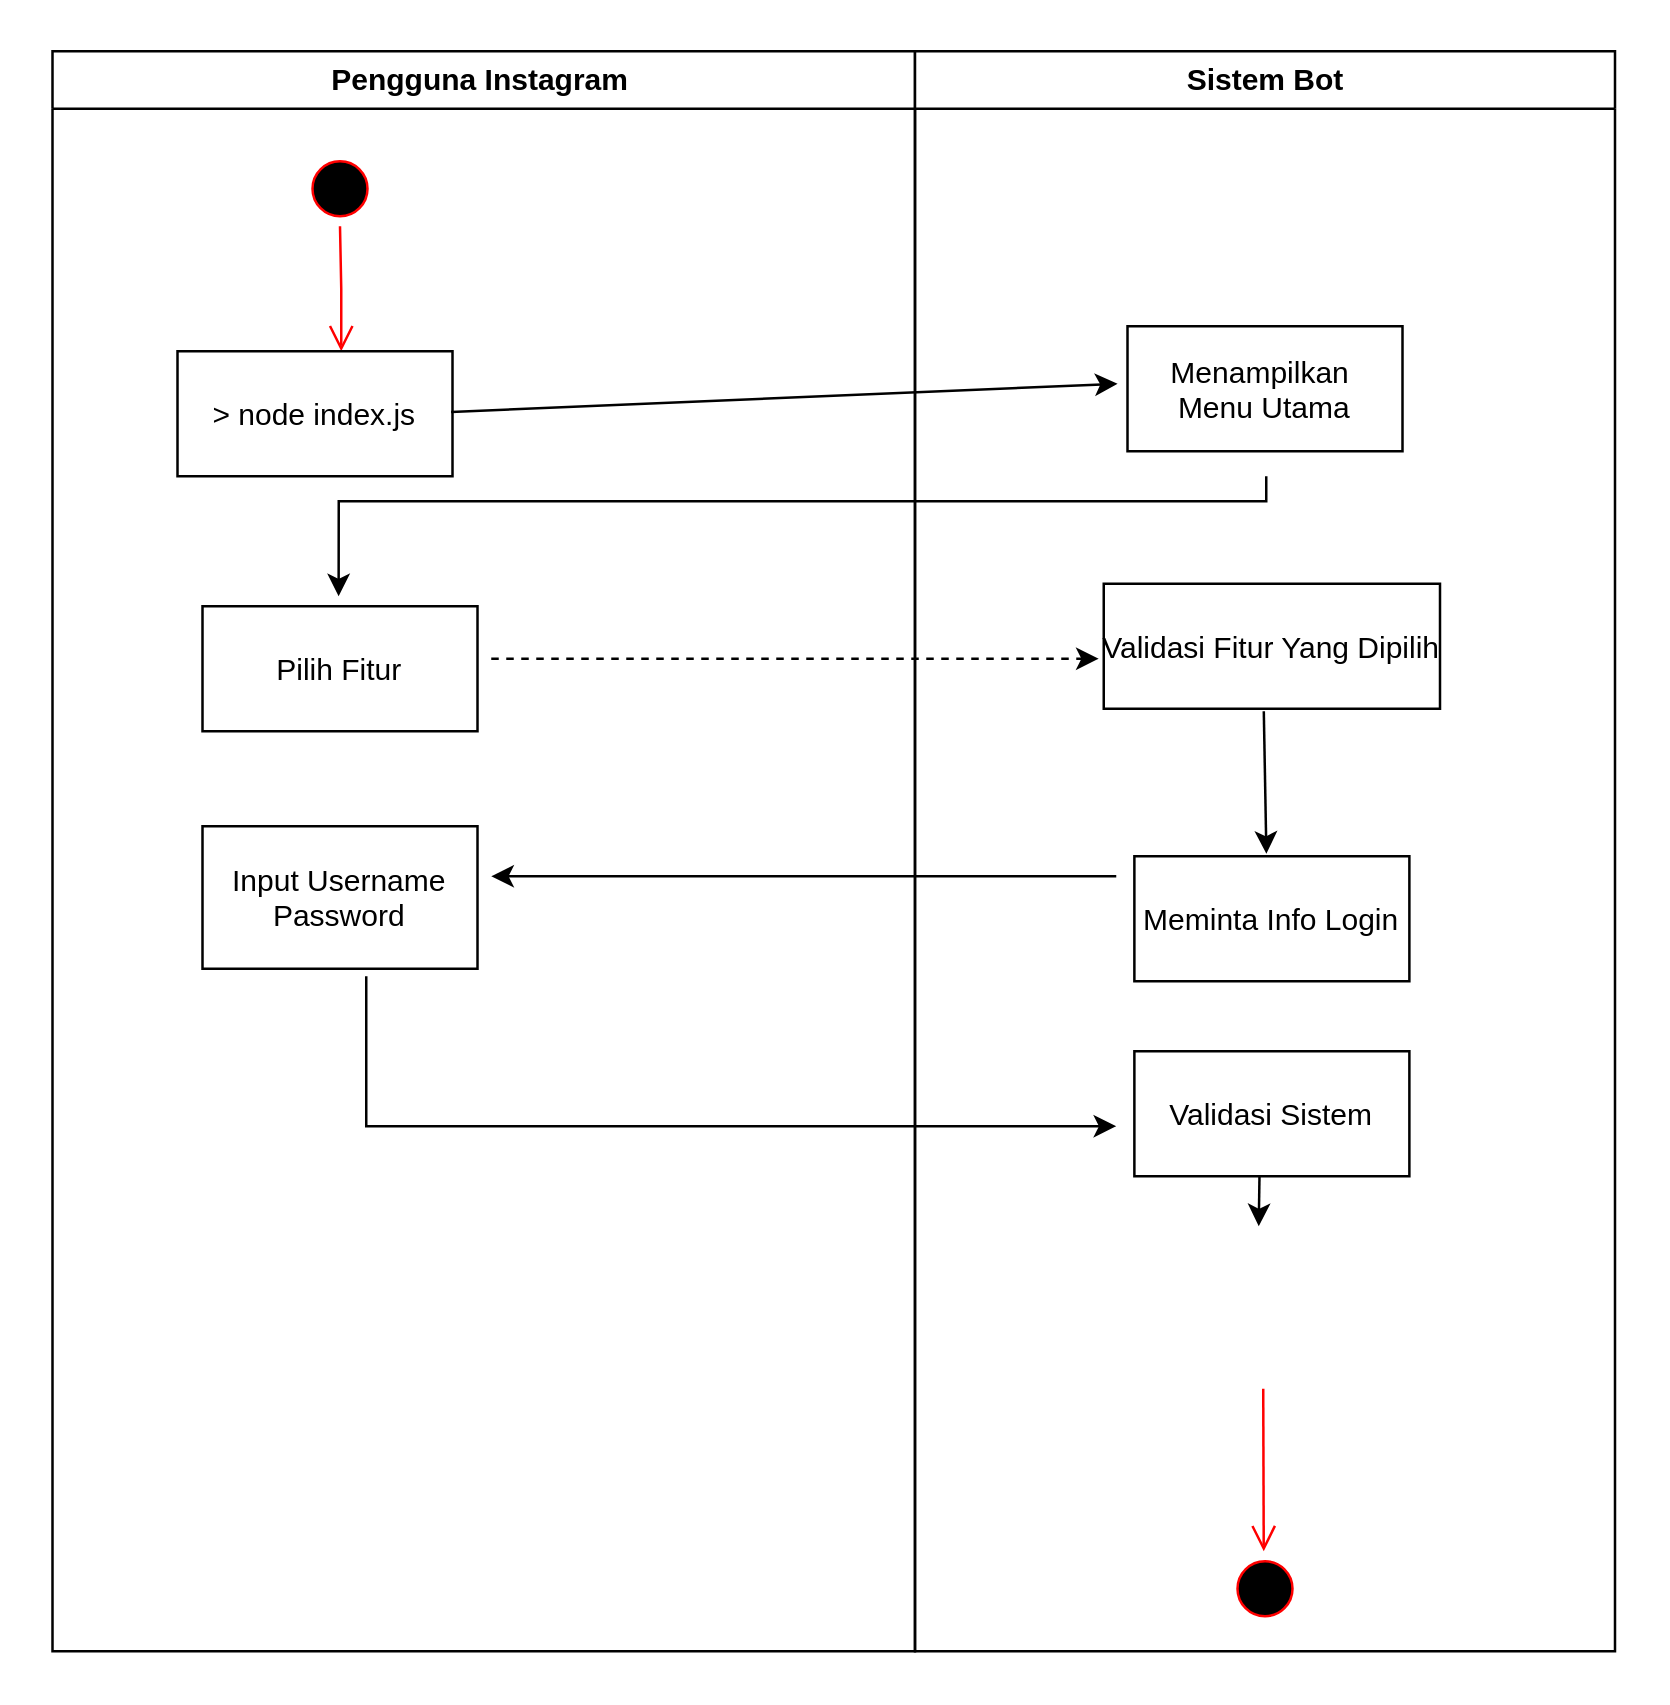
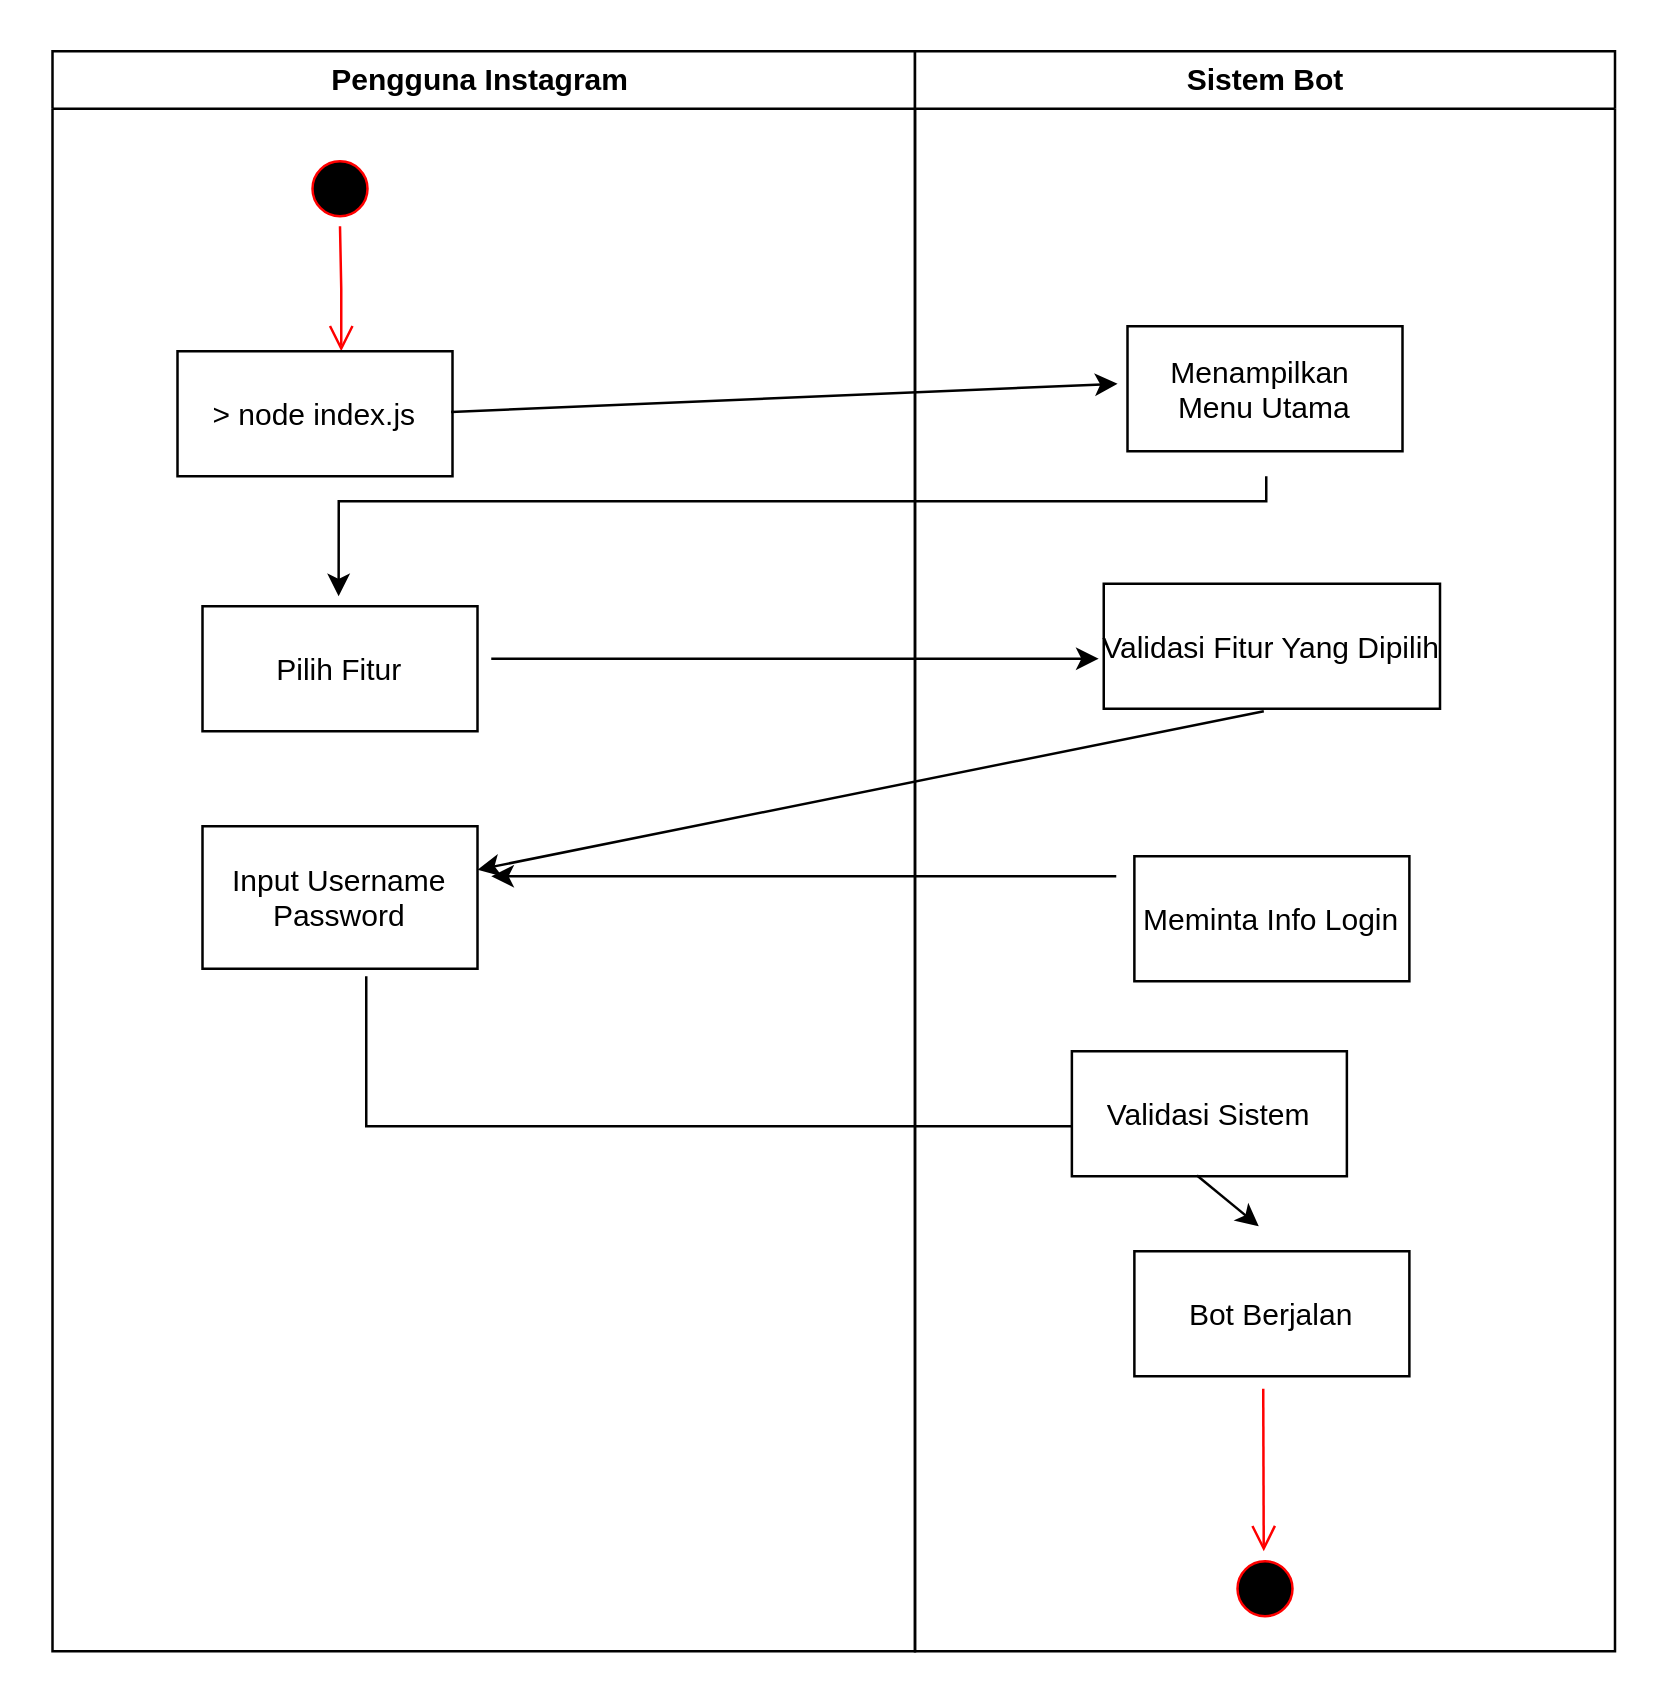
edge "Pilih Fitur" -> "Validasi Fitur Yang Dipilih": style dashed -> solid
edge "Validasi Fitur Yang Dipilih" -> "Meminta Info Login": now "Validasi Fitur Yang Dipilih" -> "Input Username Password"
node "Validasi Sistem": moved (1272, 1114) -> (1209, 1114)
node "Bot Berjalan": added
